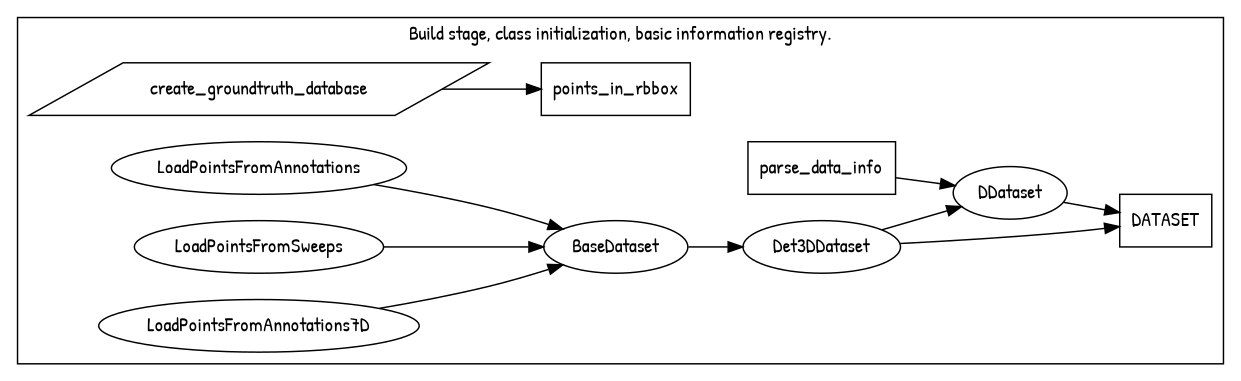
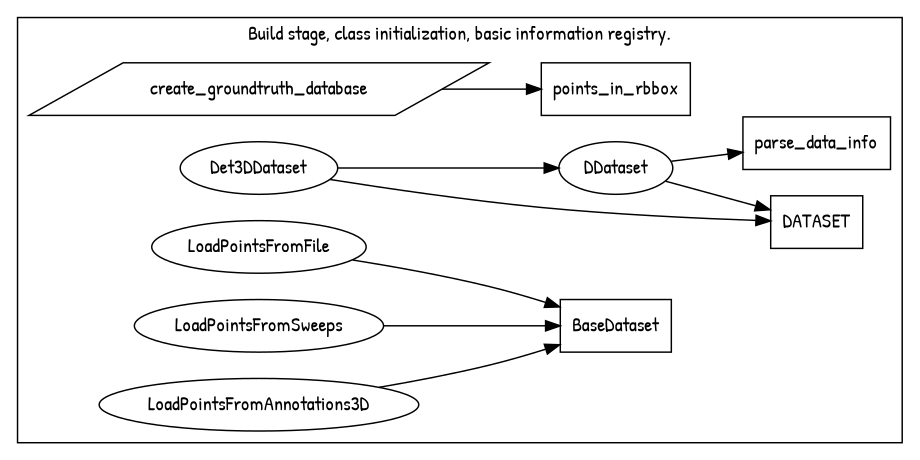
node "LoadPointsFromAnnotations": label "LoadPointsFromAnnotations" -> "LoadPointsFromFile"
edge "parse_data_info" -> "DDataset": reversed
node "BaseDataset": shape ellipse -> box
edge "BaseDataset" -> "Det3DDataset": removed
node "LoadPointsFromAnnotations7D": label "LoadPointsFromAnnotations7D" -> "LoadPointsFromAnnotations3D"
